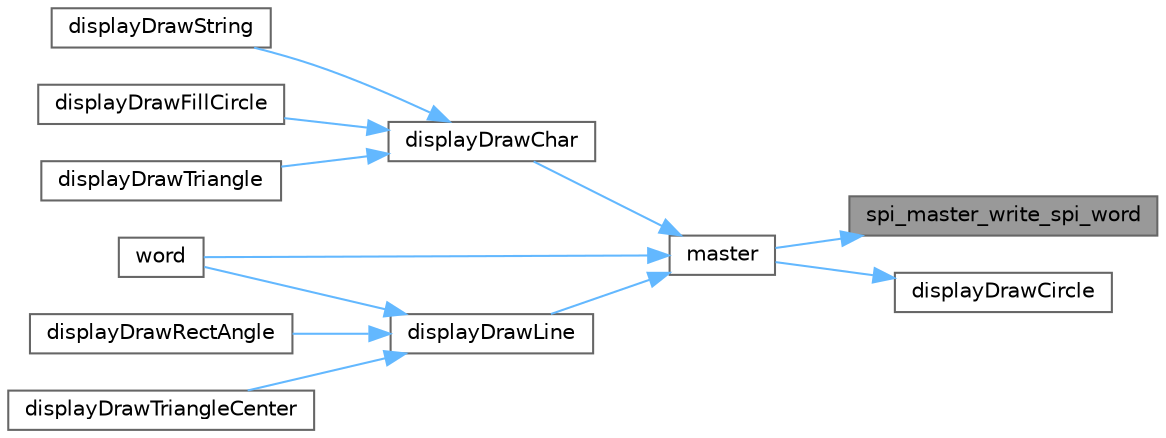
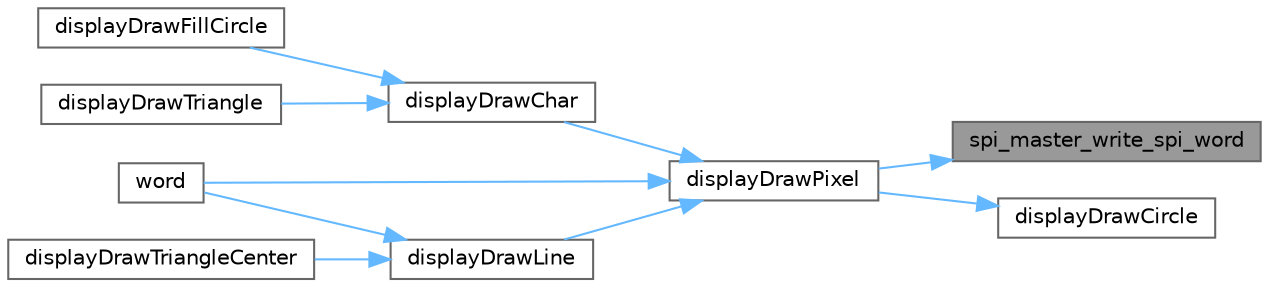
node "displayDrawString": removed
node "master": label "master" -> "displayDrawPixel"
node "displayDrawRectAngle": removed
